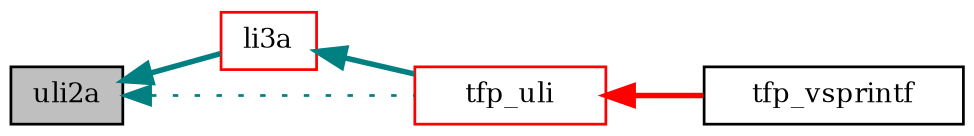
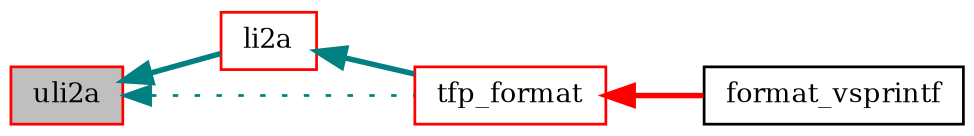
node "li3a": label "li3a" -> "li2a"
node "uli2a": color black -> red
node "tfp_uli": label "tfp_uli" -> "tfp_format"
node "tfp_vsprintf": label "tfp_vsprintf" -> "format_vsprintf"
